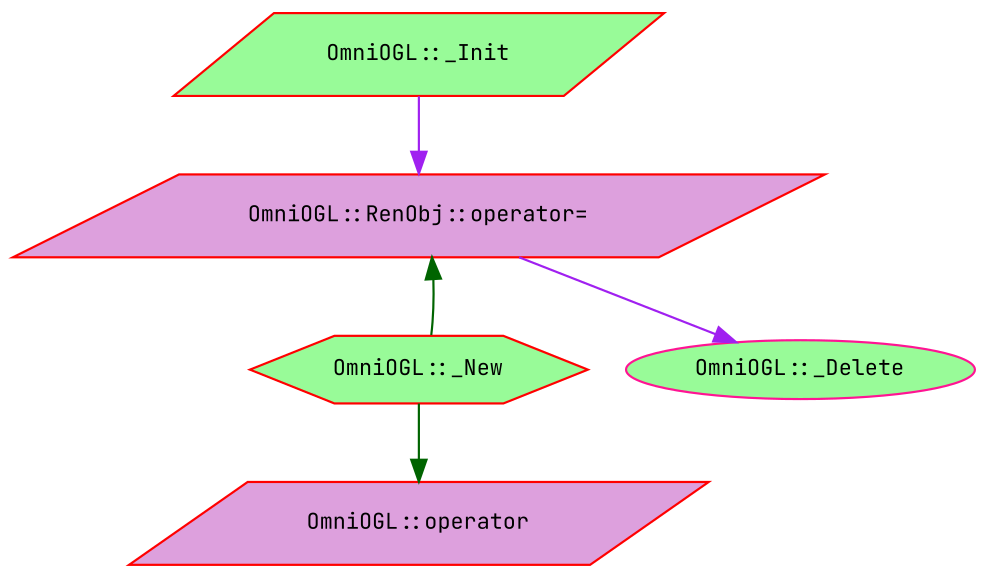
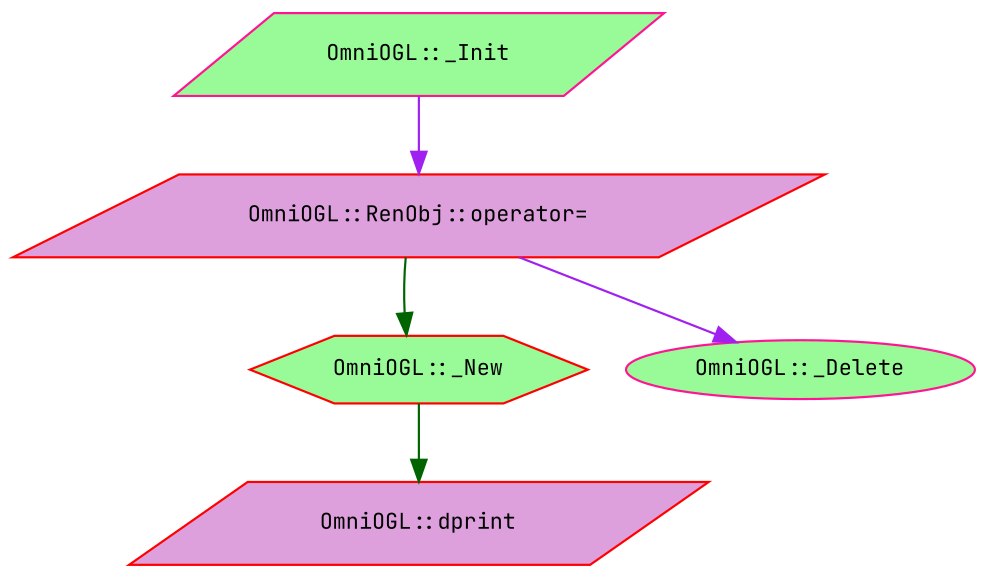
node "OmniOGL::_Init": color red -> deeppink
edge "OmniOGL::_New" -> "OmniOGL::RenObj::operator=": reversed
node "OmniOGL::operator": label "OmniOGL::operator" -> "OmniOGL::dprint"
